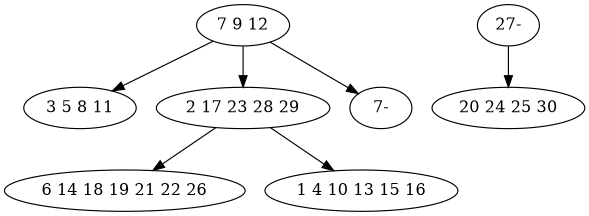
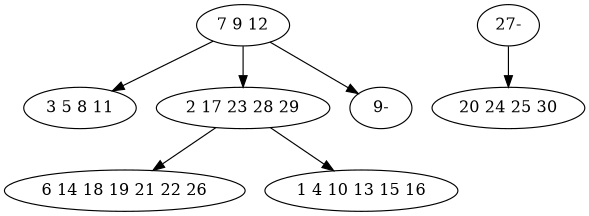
node "7-": label "7-" -> "9-"
